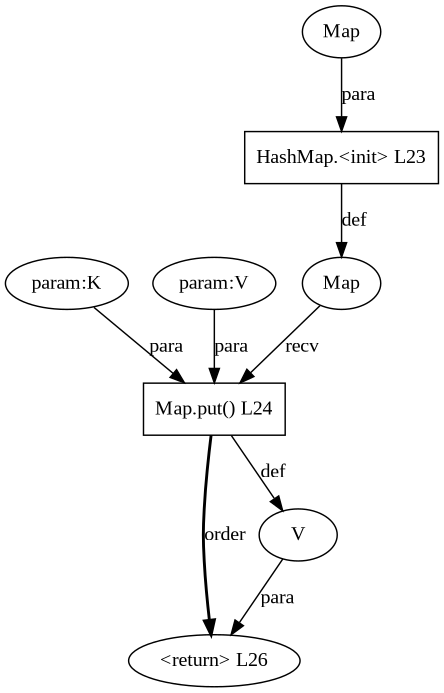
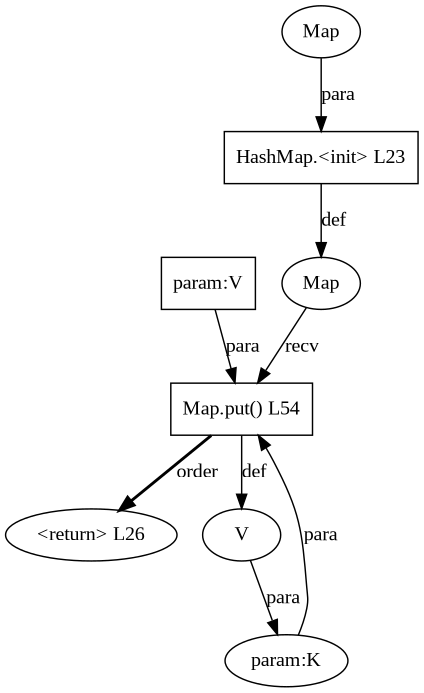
node "param:V": shape ellipse -> box
node "Map.put() L24": label "Map.put() L24" -> "Map.put() L54"
edge "V" -> "<return> L26": now "V" -> "param:K"
